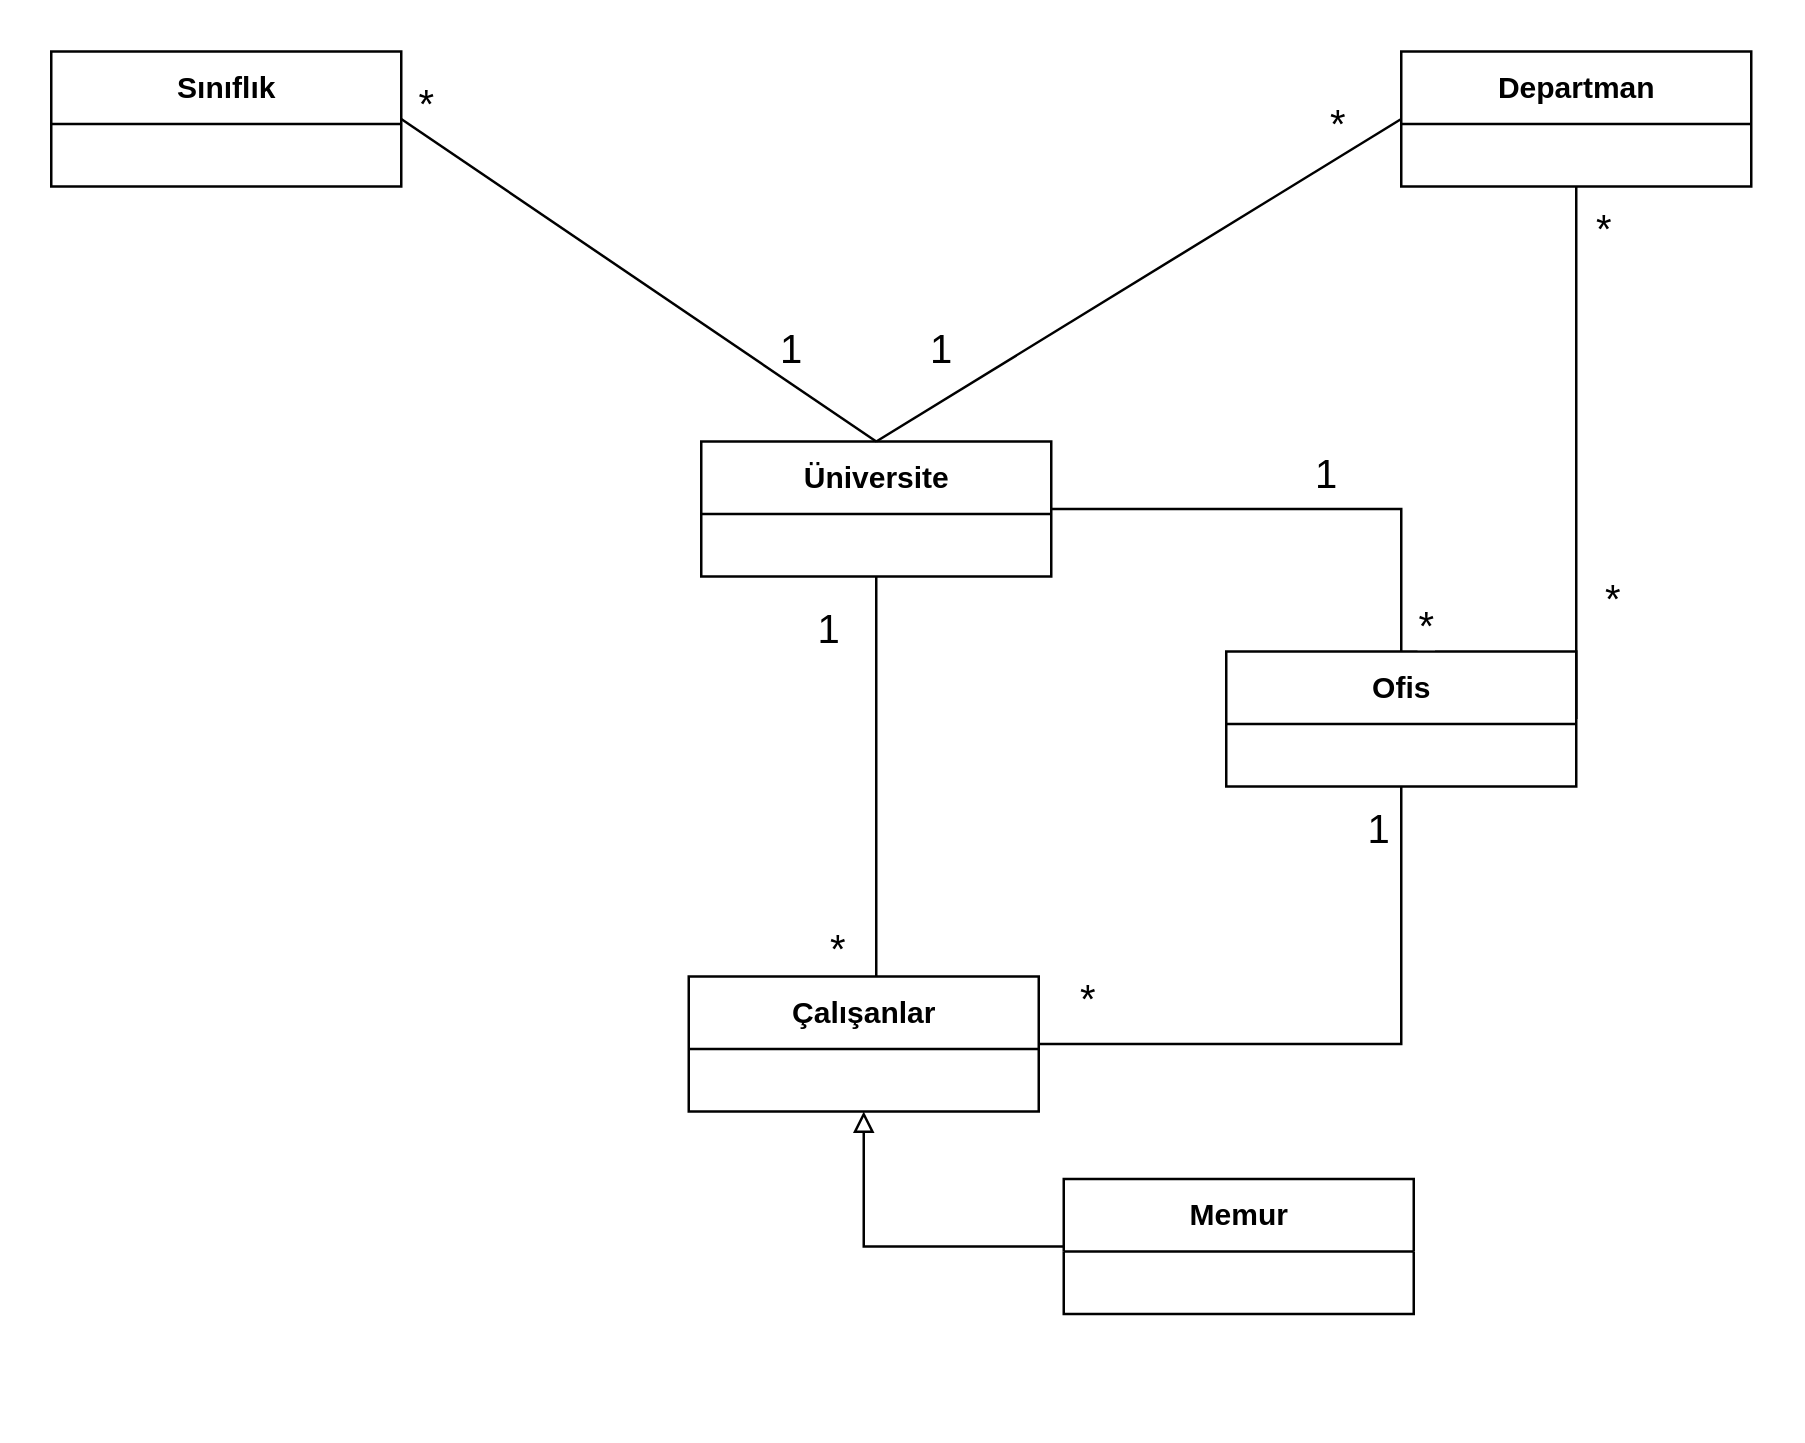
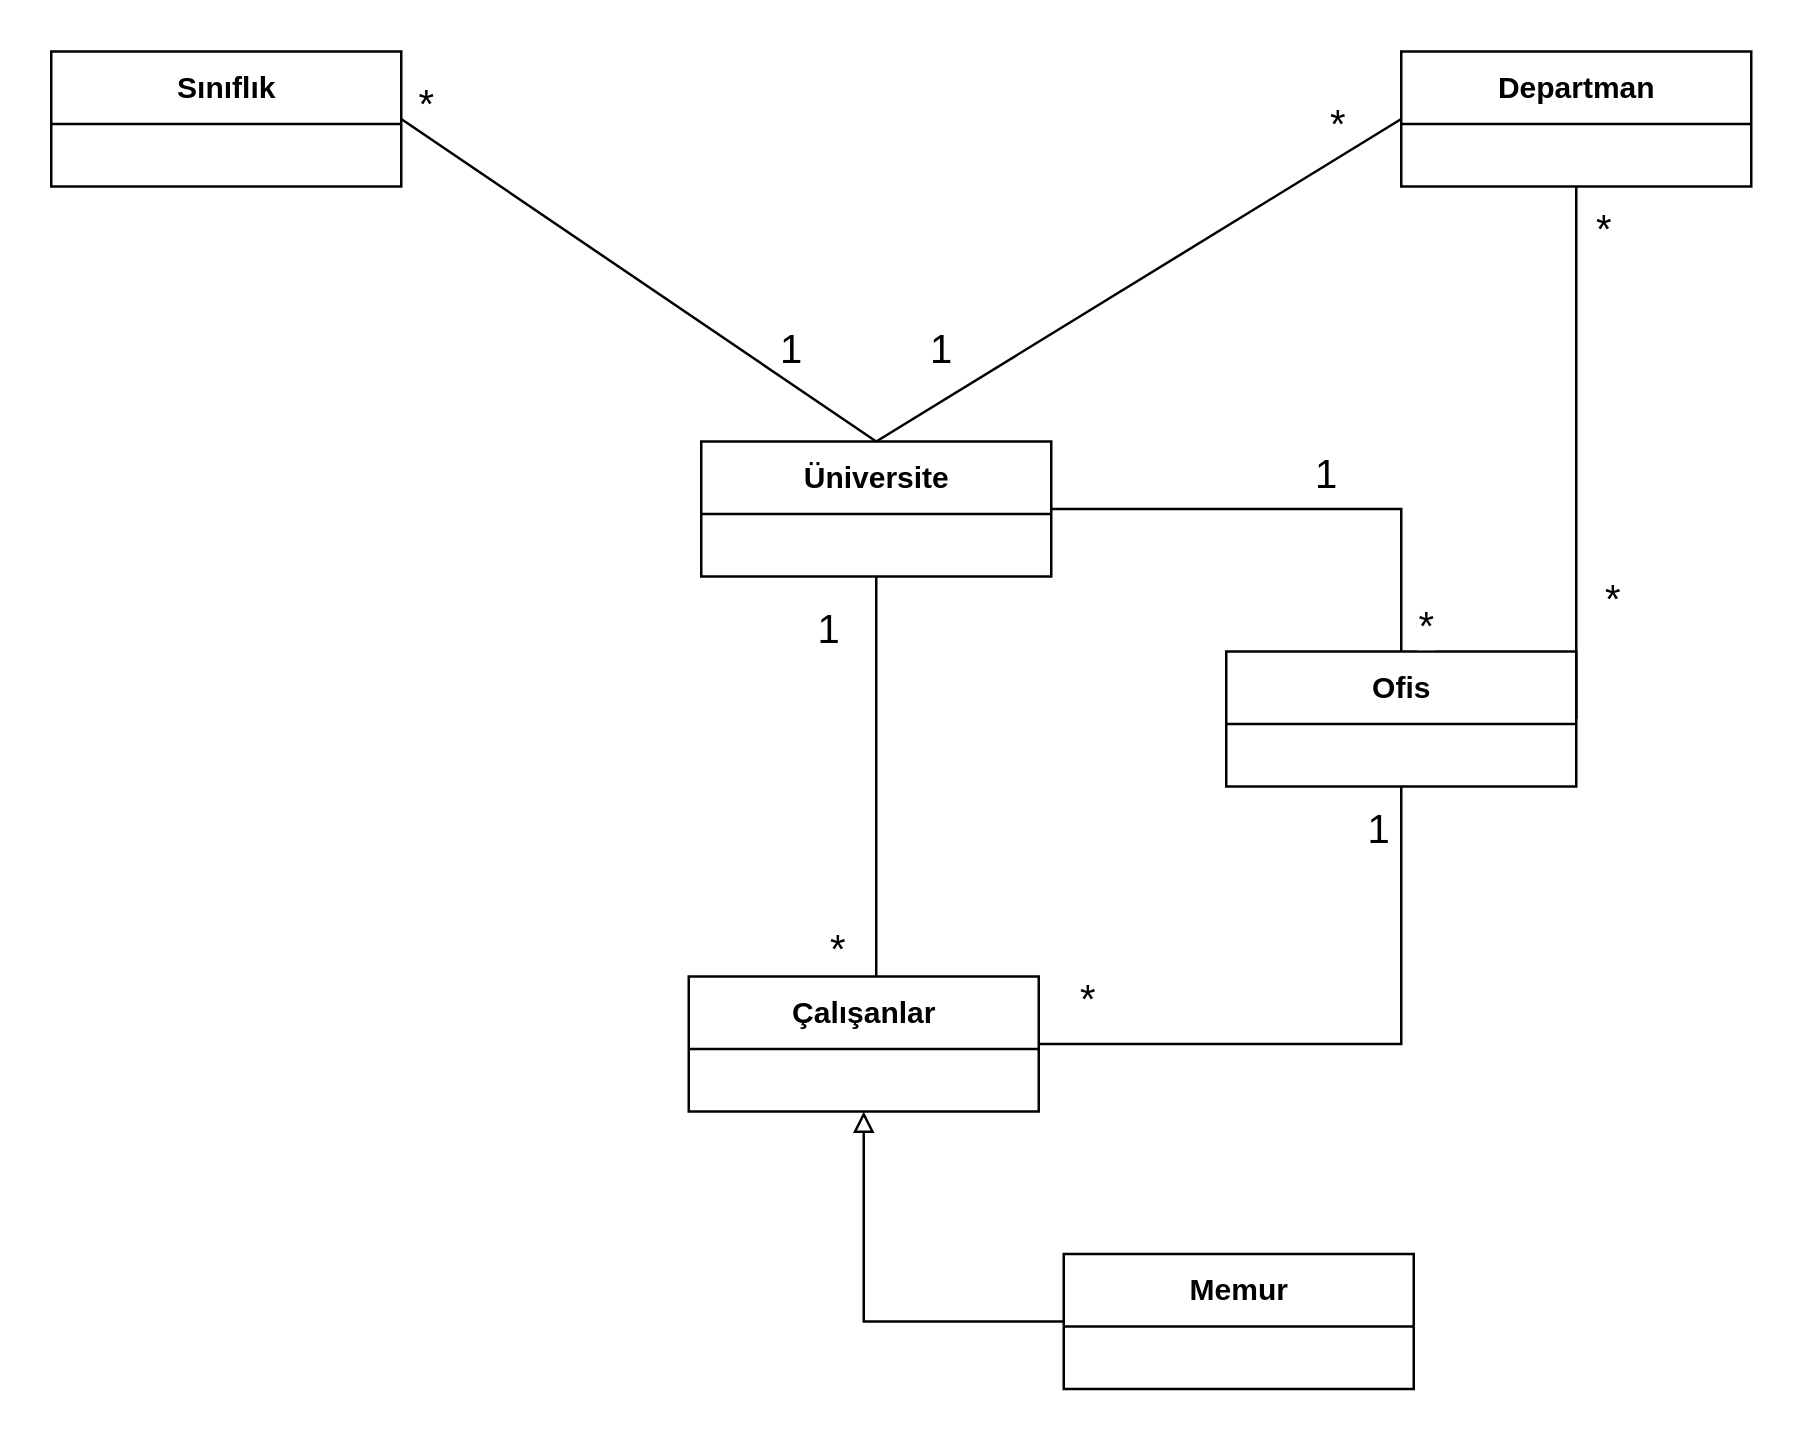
node "Memur": moved (1239, 1246) -> (1239, 1321)
